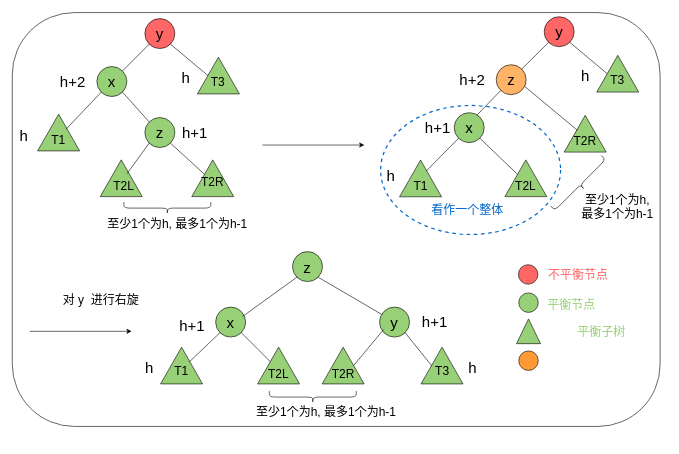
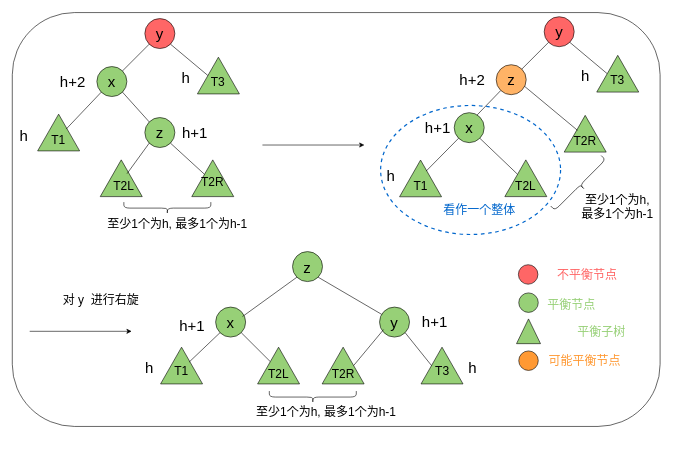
node "看作一个整体": moved (468, 210) -> (480, 210)
node "不平衡节点": moved (578, 274) -> (587, 274)
node "可能平衡节点": added
